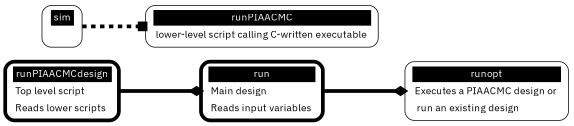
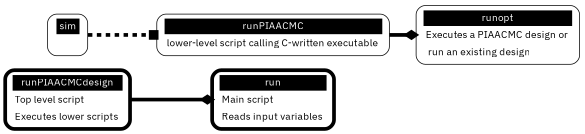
node "run": text "Main design" -> "Main script"
edge "run" -> "runopt": now "runPIAACMC" -> "runopt"
node "runPIAACMCdesign": text "Reads lower scripts" -> "Executes lower scripts"
